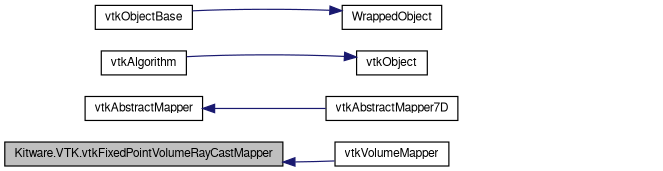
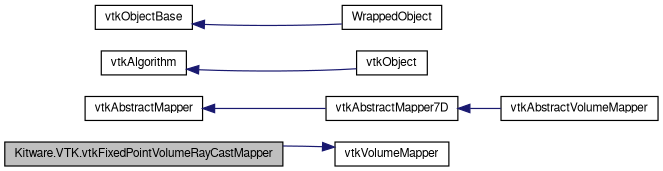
edge "vtkObjectBase" -> "WrappedObject": reversed
edge "vtkAlgorithm" -> "vtkObject": reversed
node "vtkAbstractVolumeMapper": added
edge "vtkVolumeMapper" -> "Kitware.VTK.vtkFixedPointVolumeRayCastMapper": reversed
